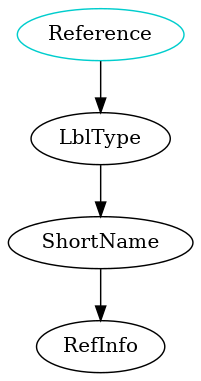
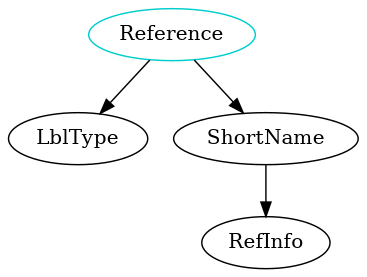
edge "LblType" -> "ShortName": now "Reference" -> "ShortName"
